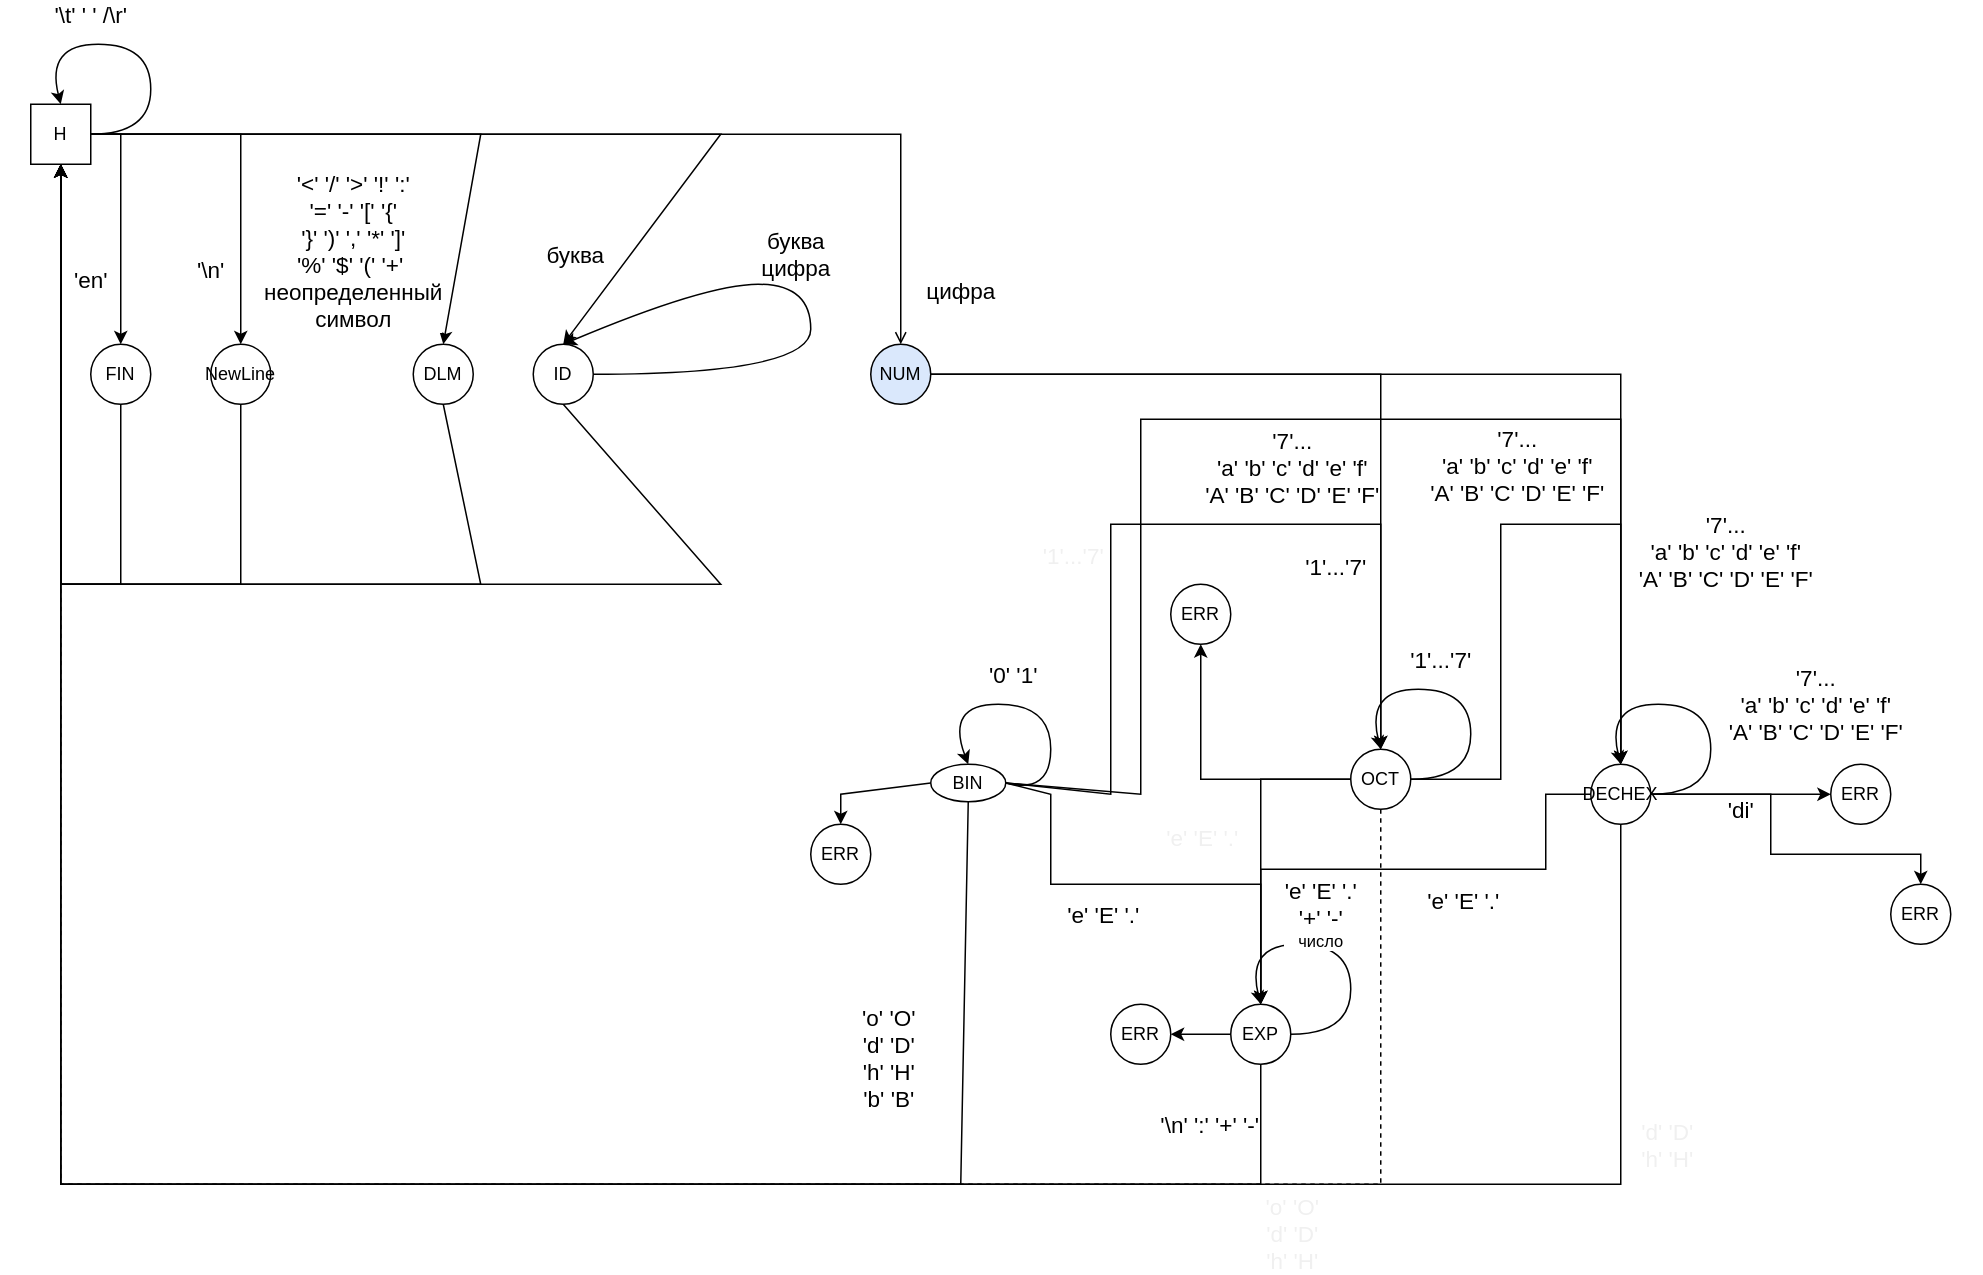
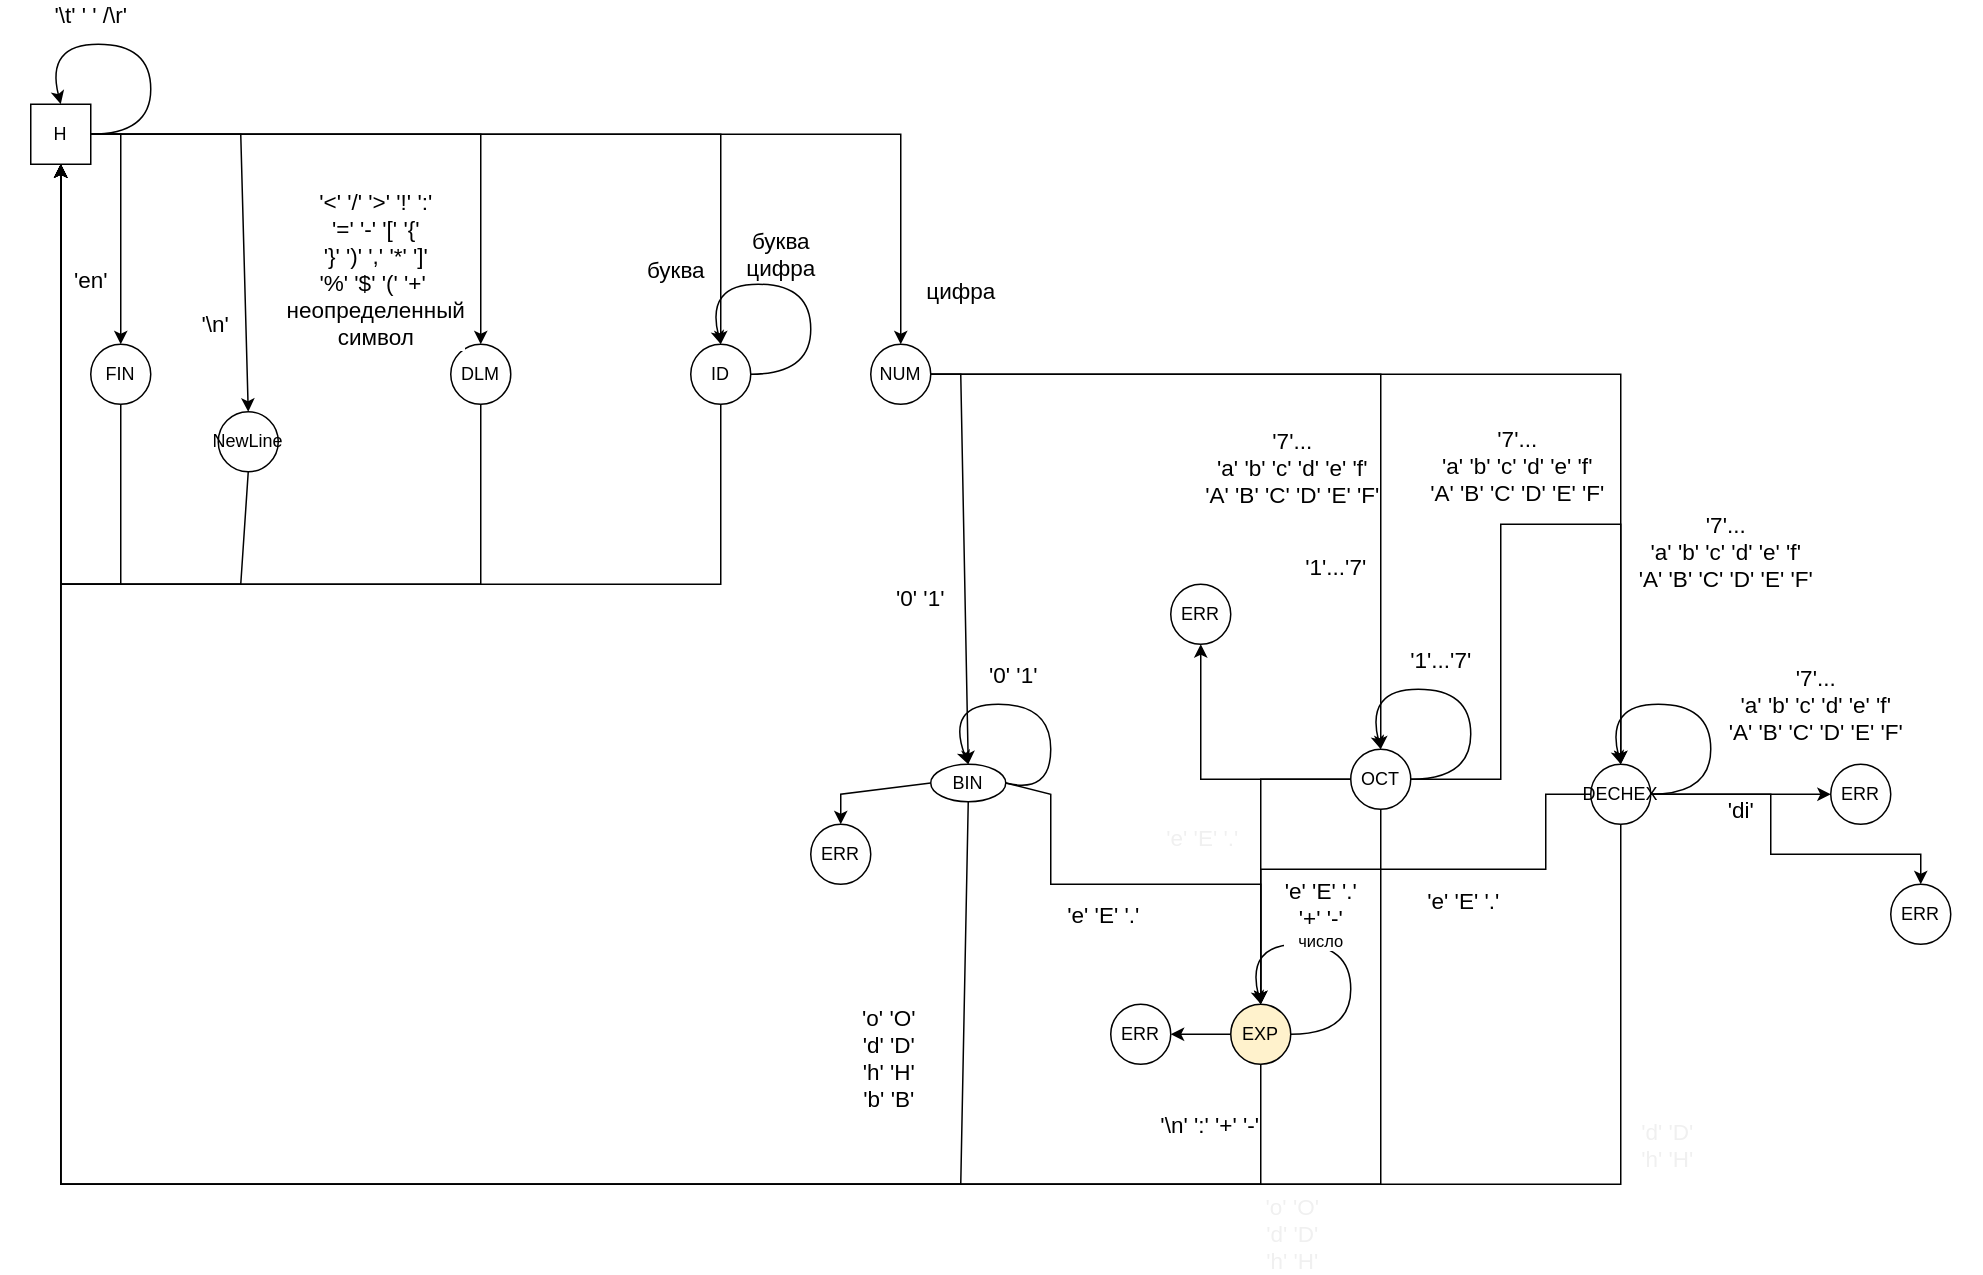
edge "H" -> "NUM": arrowhead open -> classic
node "NewLine": moved (241, 374) -> (248, 442)
node "DLM": moved (443, 374) -> (481, 374)
node "ID": moved (563, 374) -> (721, 374)
node "NUM": fillcolor #dae8fc -> #ffffff
edge "BIN" -> "DECHEX": removed
edge "BIN" -> "OCT": removed, label "'1'...'7'"
edge "NUM" -> "BIN": added, label "'0' '1'"
edge "OCT" -> "H": style dashed -> solid
node "EXP": fillcolor #ffffff -> #fff2cc
